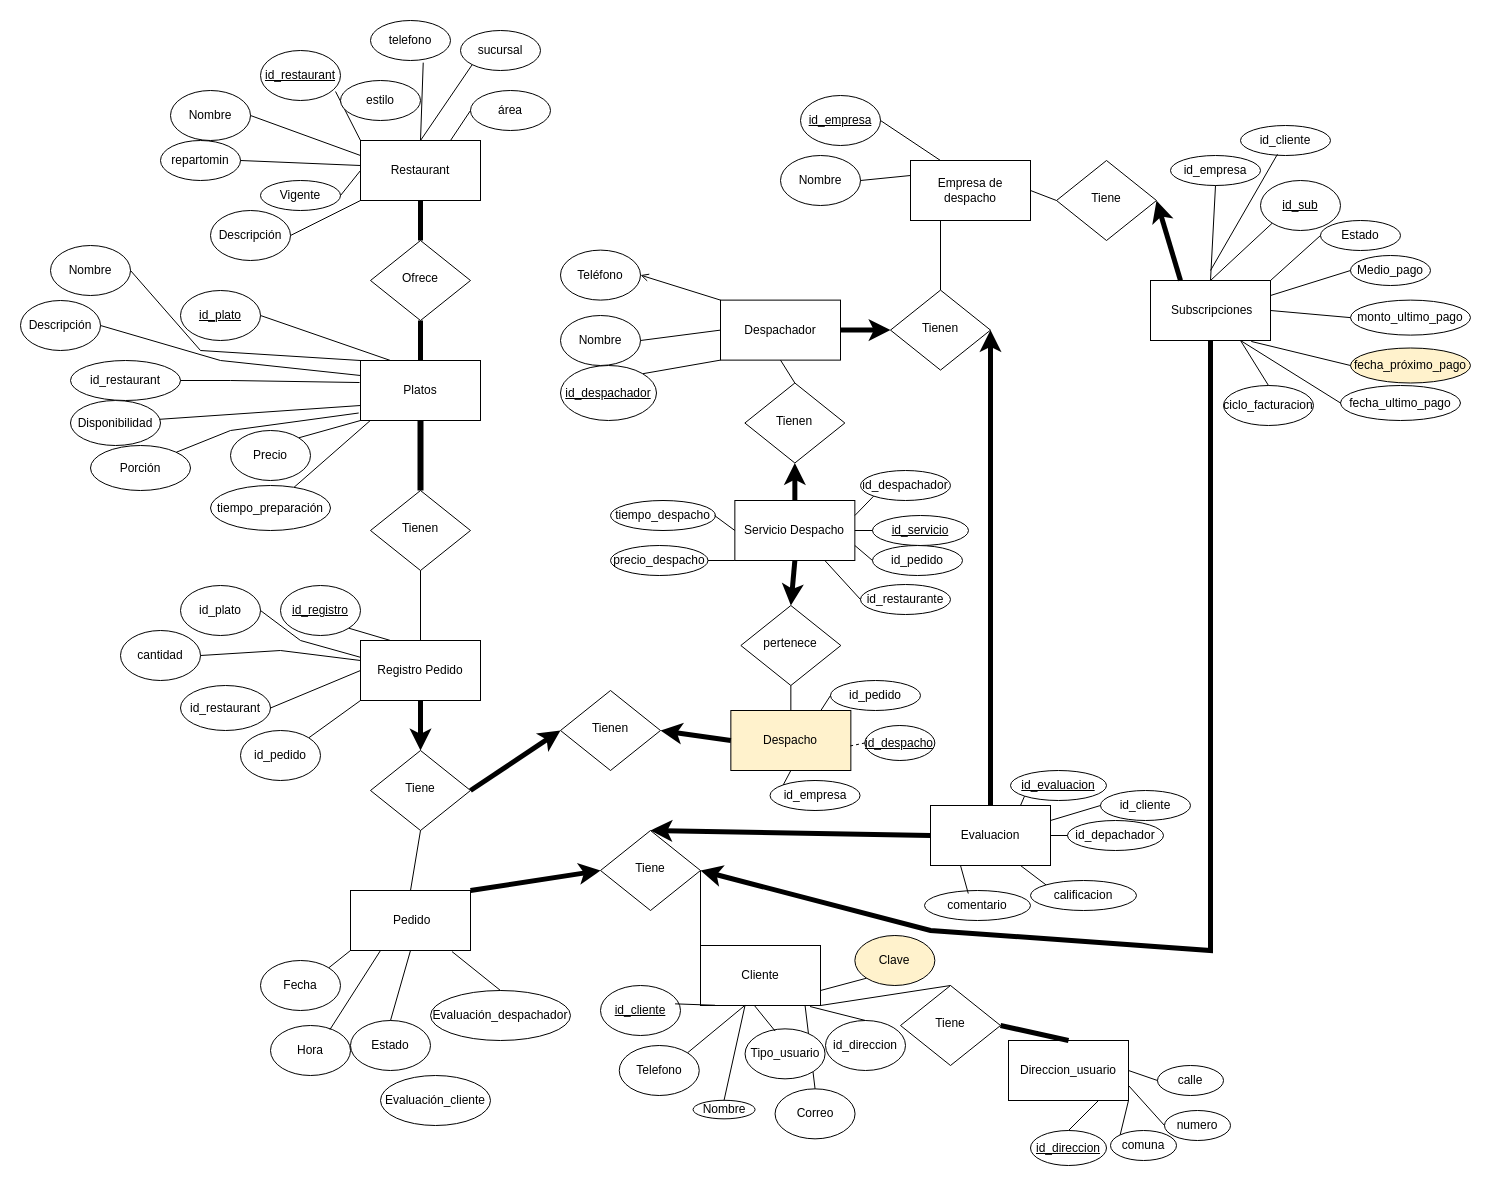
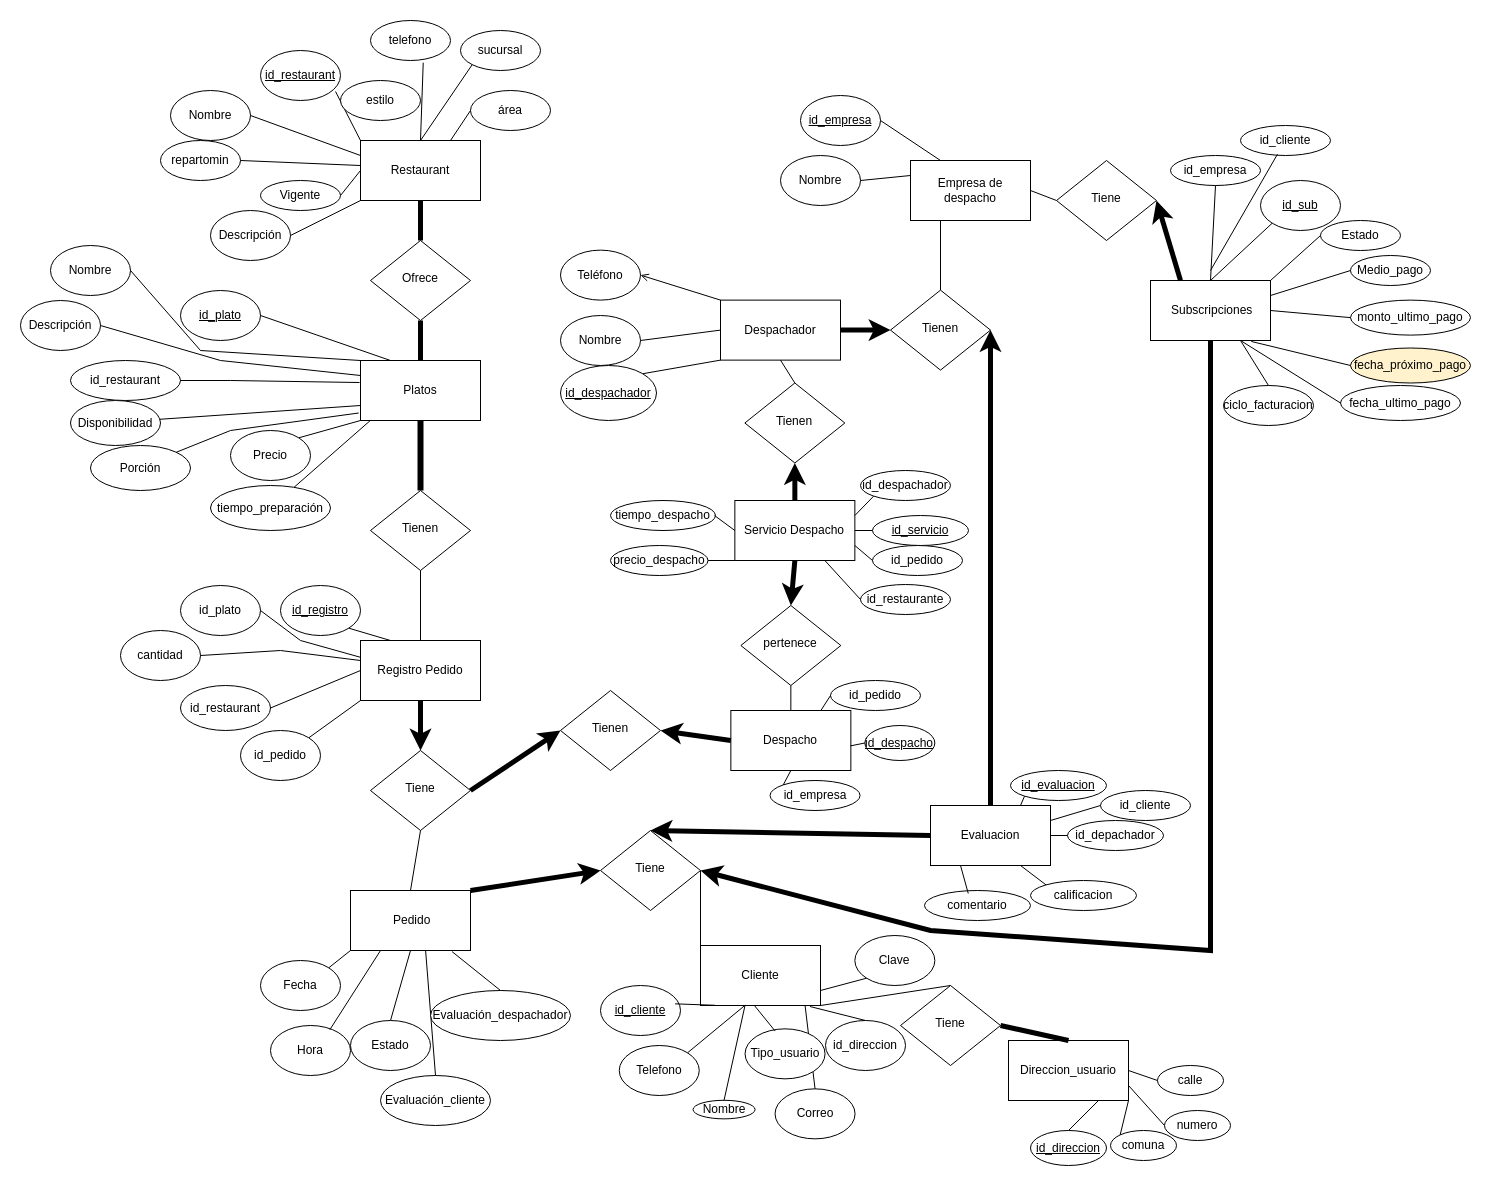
node "Despacho": fillcolor #fff2cc -> #ffffff
edge "Despacho" -- "id_despacho": style dashed -> solid
node "Clave": fillcolor #fff2cc -> #ffffff
edge "Pedido" -- "Evaluación_cliente": added
